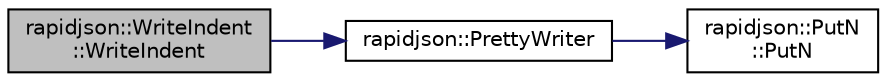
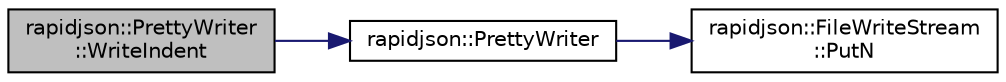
node "rapidjson::WriteIndent ::WriteIndent": label "rapidjson::WriteIndent ::WriteIndent" -> "rapidjson::PrettyWriter ::WriteIndent"
node "rapidjson::PutN ::PutN": label "rapidjson::PutN ::PutN" -> "rapidjson::FileWriteStream ::PutN"
